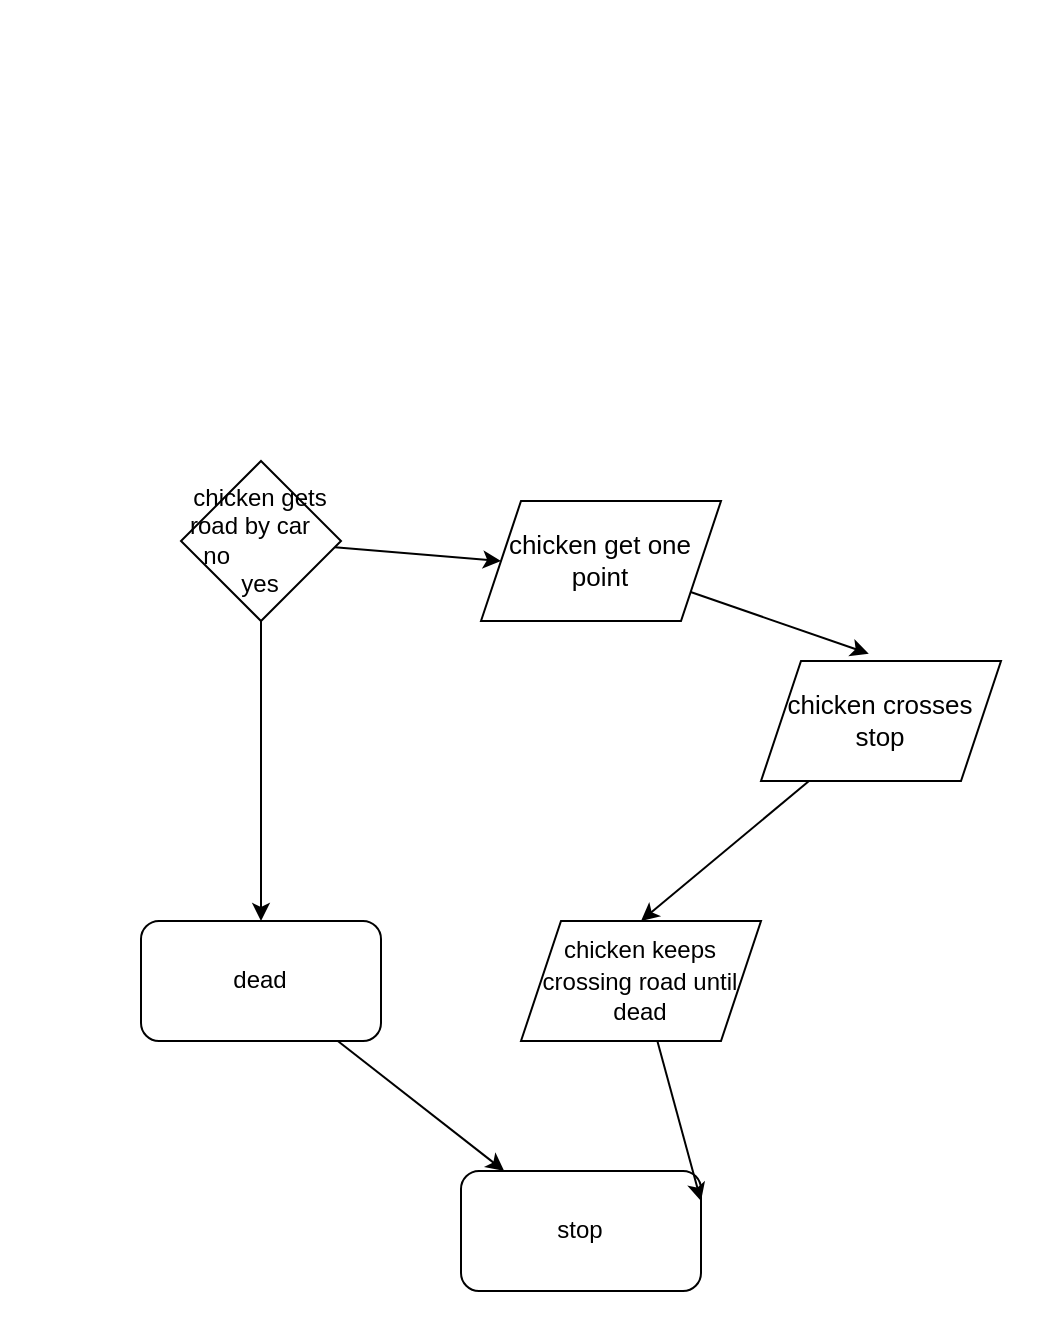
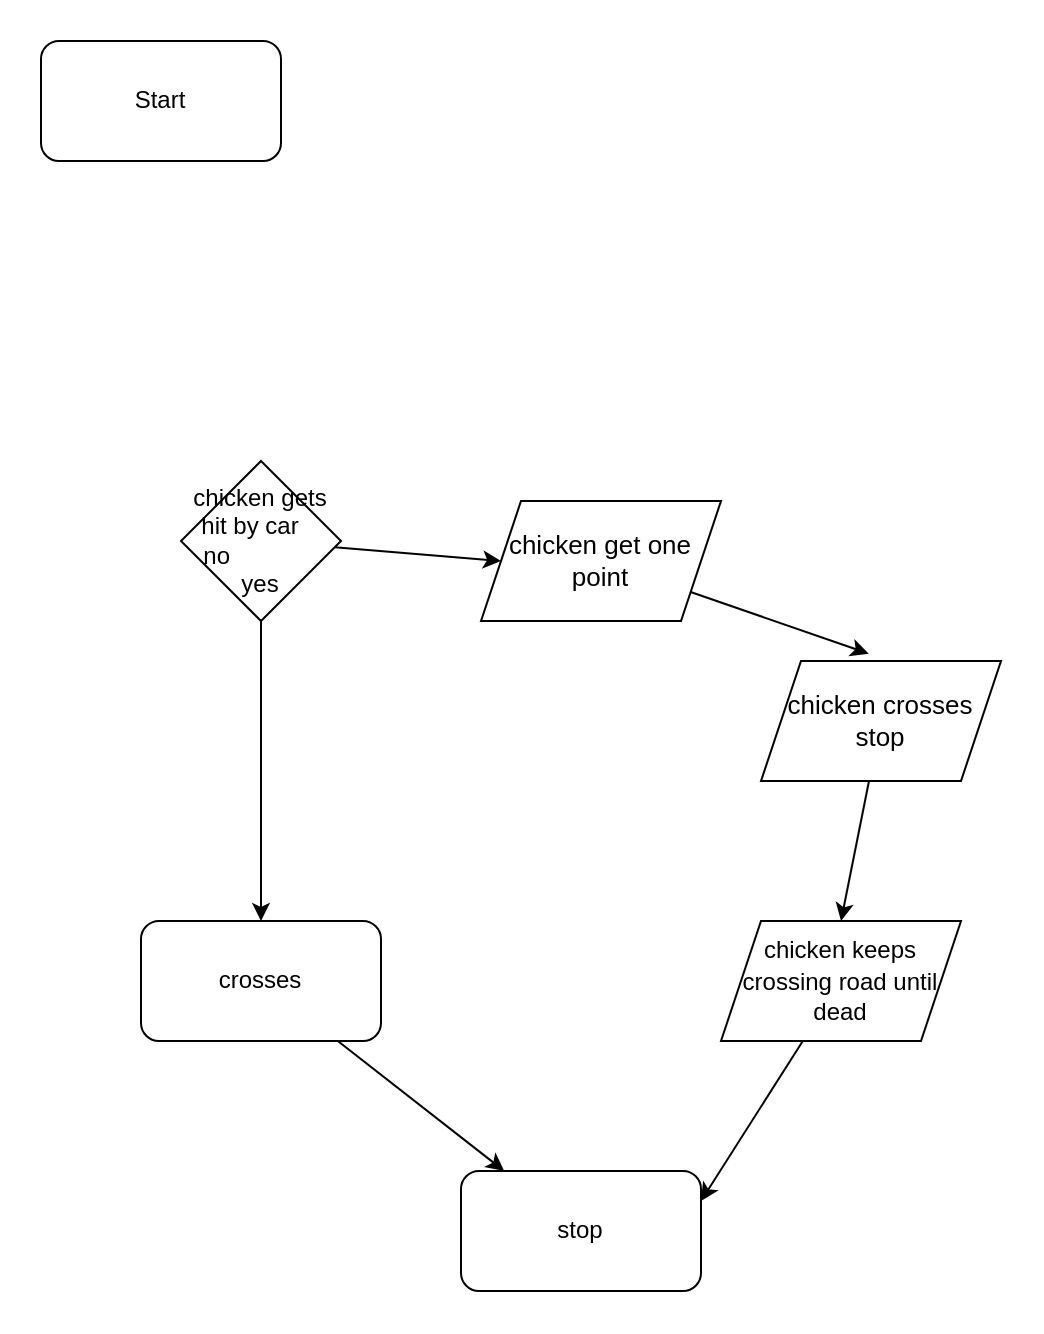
node "Start": added
node "chicken gets road by car no yes": label "chicken gets road by car no yes" -> "chicken gets hit by car no yes"
node "dead": label "dead" -> "crosses"
node "chicken keeps crossing road until dead": moved (641, 981) -> (841, 981)
